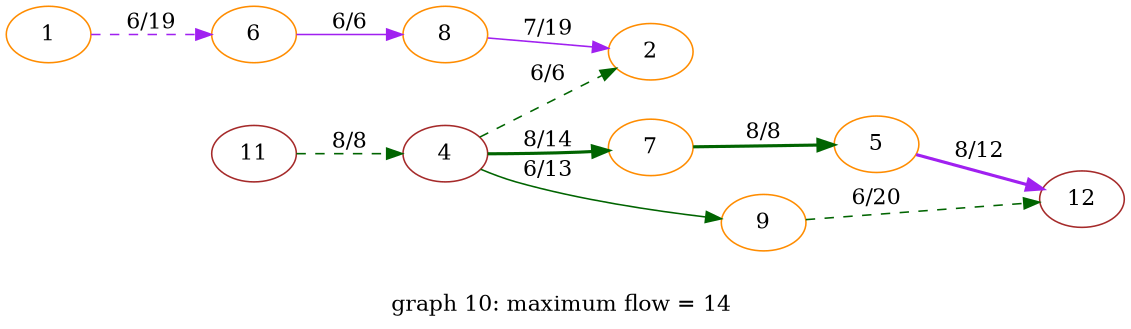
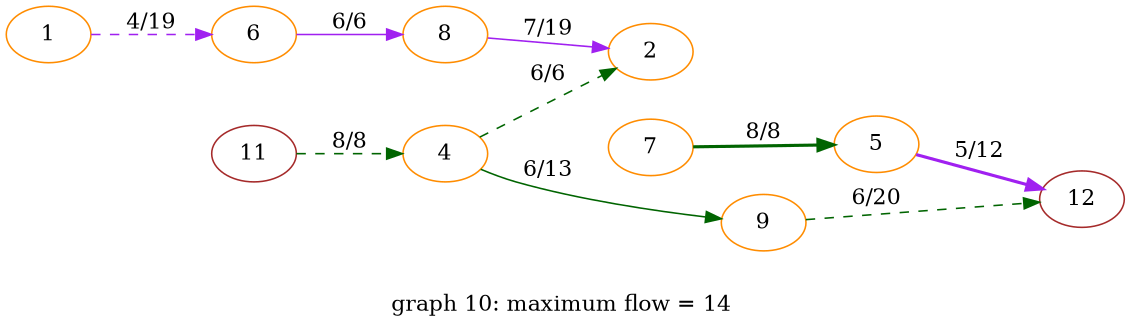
edge "1" -> "6": label " 6/19 " -> " 4/19 "
edge "5" -> "12": label " 8/12 " -> " 5/12 "
edge "4" -> "7": removed, label "8/14"
node "4": color brown -> darkorange
